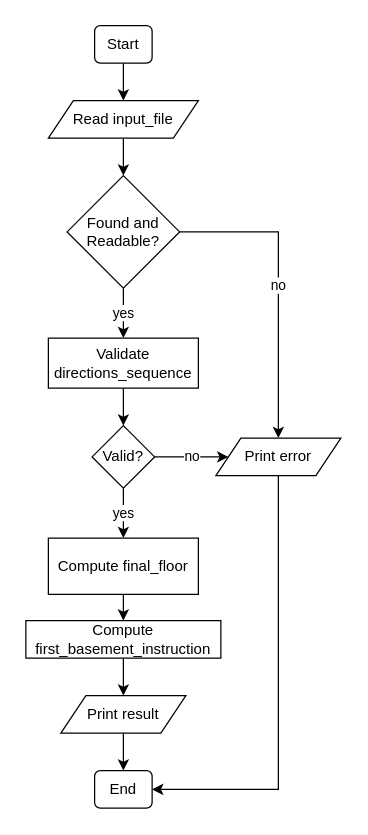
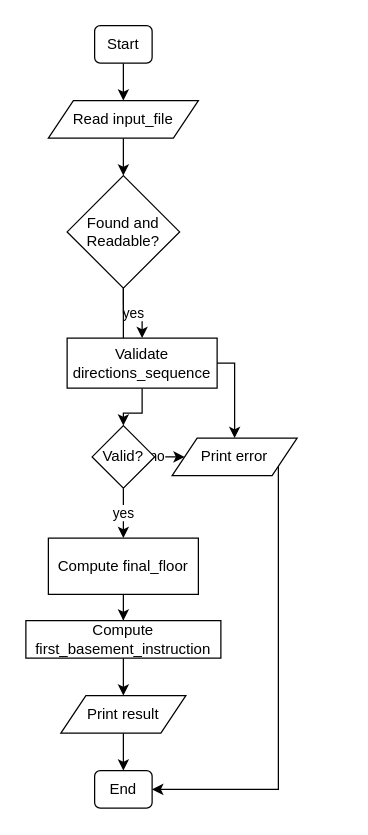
node "Validate directions_sequence": moved (123, 363) -> (142, 363)
node "Print error": moved (278, 457) -> (234, 457)
